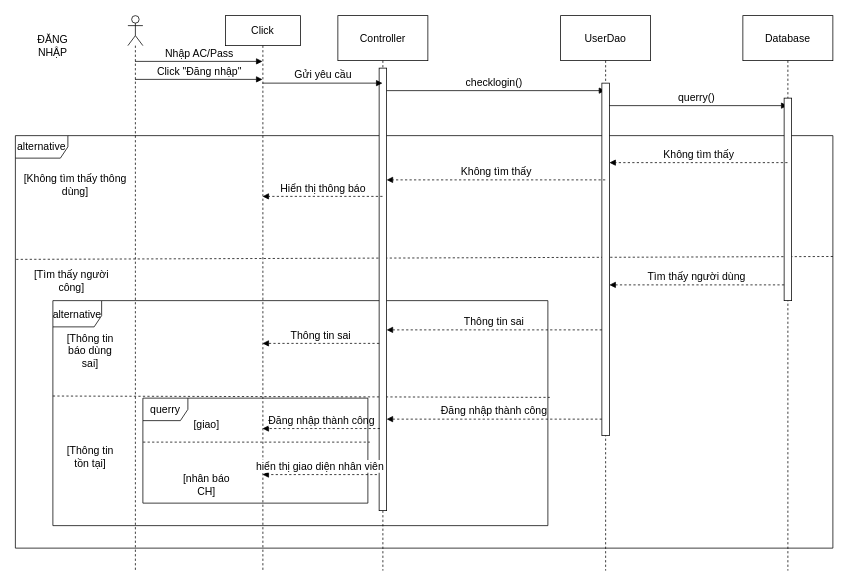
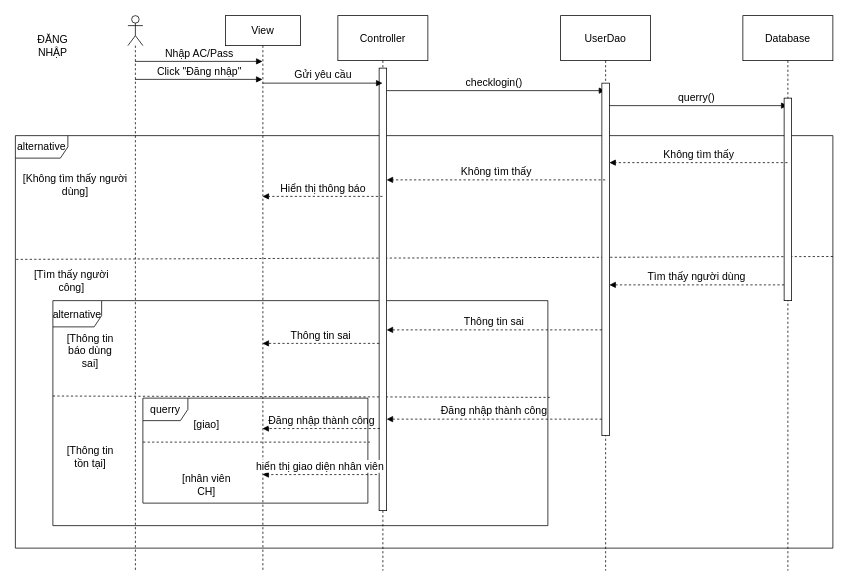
node "Click": label "Click" -> "View"
node "[Không tìm thấy thông dùng]": label "[Không tìm thấy thông dùng]" -> "[Không tìm thấy người dùng]"
node "[nhân báo CH]": label "[nhân báo CH]" -> "[nhân viên CH]"
